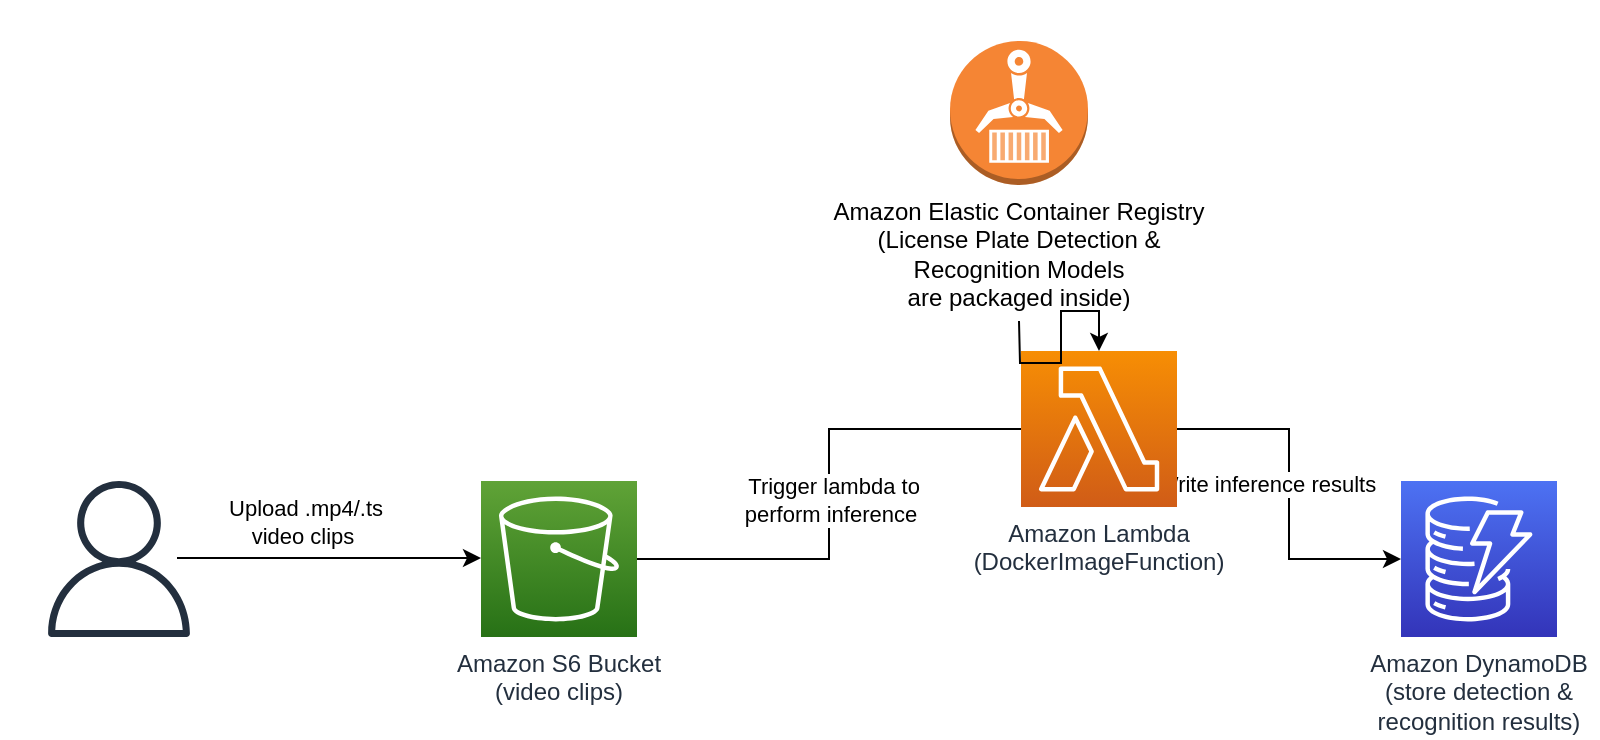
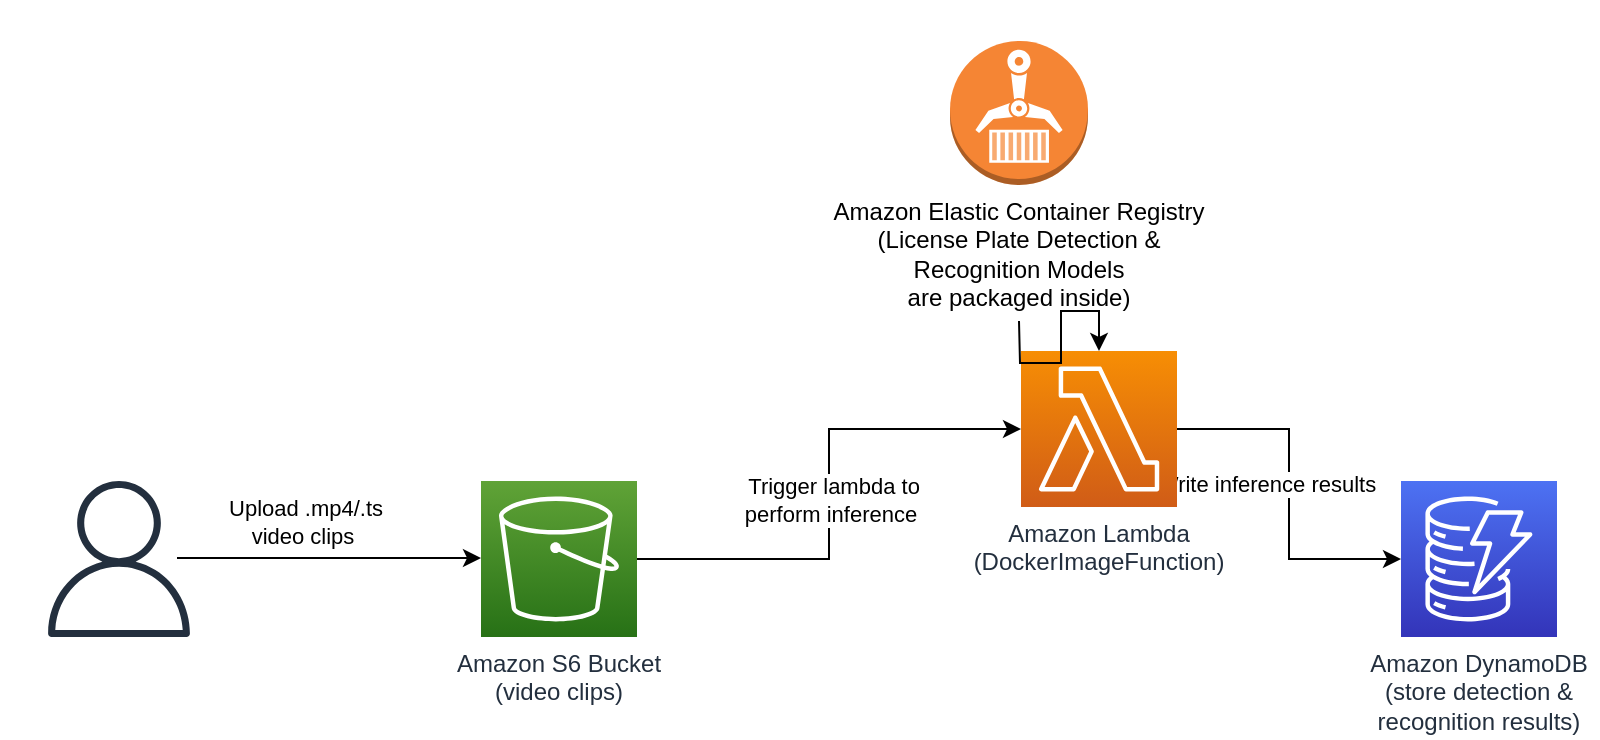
edge "Amazon Lambda (DockerImageFunction)" -- "Amazon S6 Bucket (video clips)": arrowhead none -> classic
